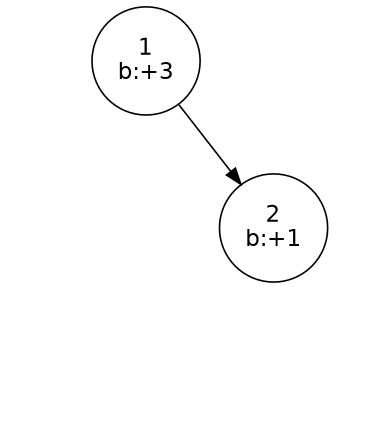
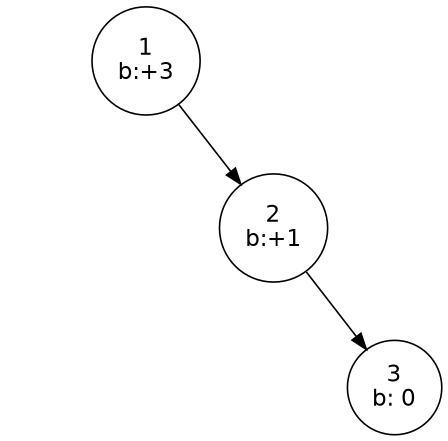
node "3 b: 0": added
